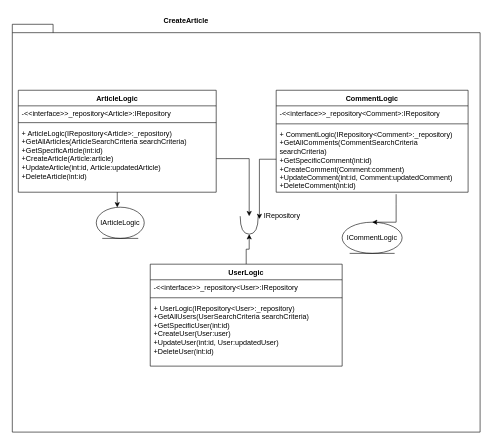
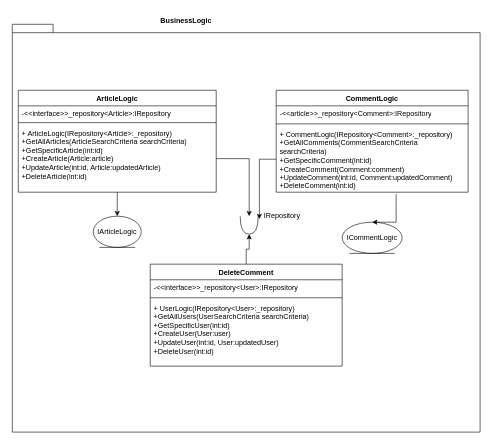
node "CreateArticle": label "CreateArticle" -> "BusinessLogic"
node "-<<interface>>_repository<Comment>:IRepository": label "-<<interface>>_repository<Comment>:IRepository" -> "-<<article>>_repository<Comment>:IRepository"
node "IArticleLogic": moved (120, 223) -> (117, 232)
node "UserLogic": label "UserLogic" -> "DeleteComment"
